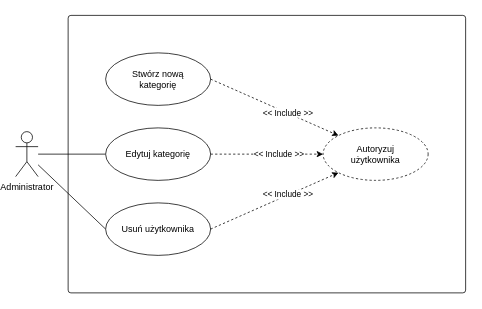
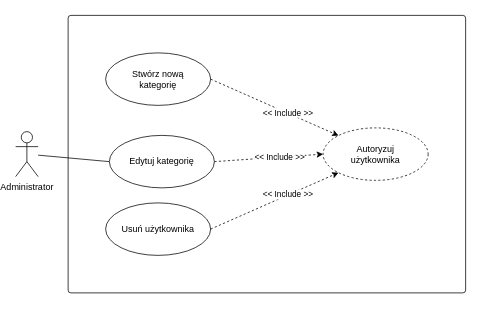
node "Edytuj kategorię": moved (158, 154) -> (162, 162)
edge "Administrator" -- "Usuń użytkownika": removed
